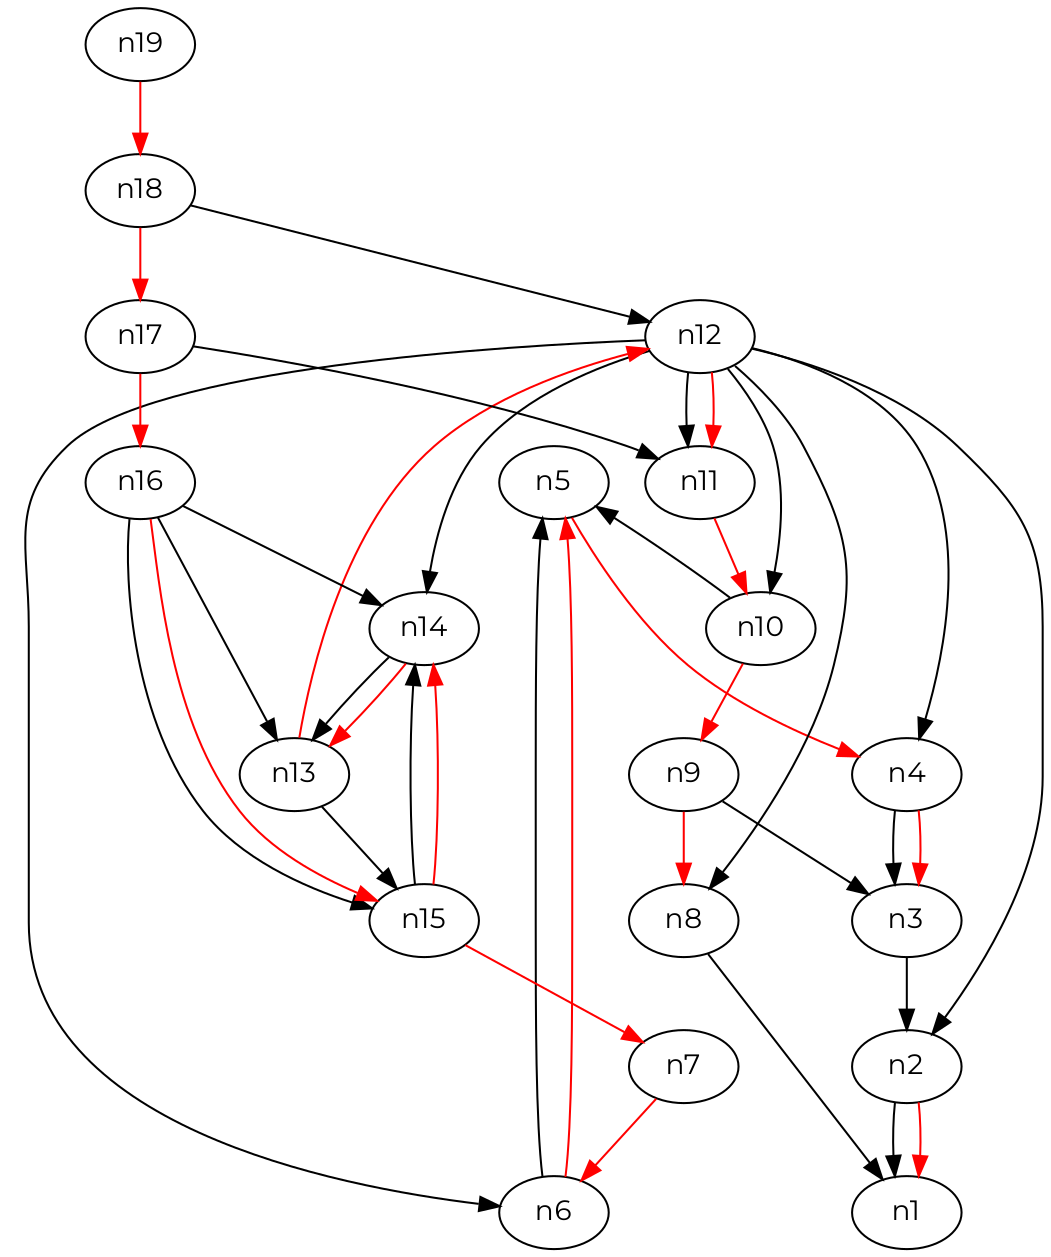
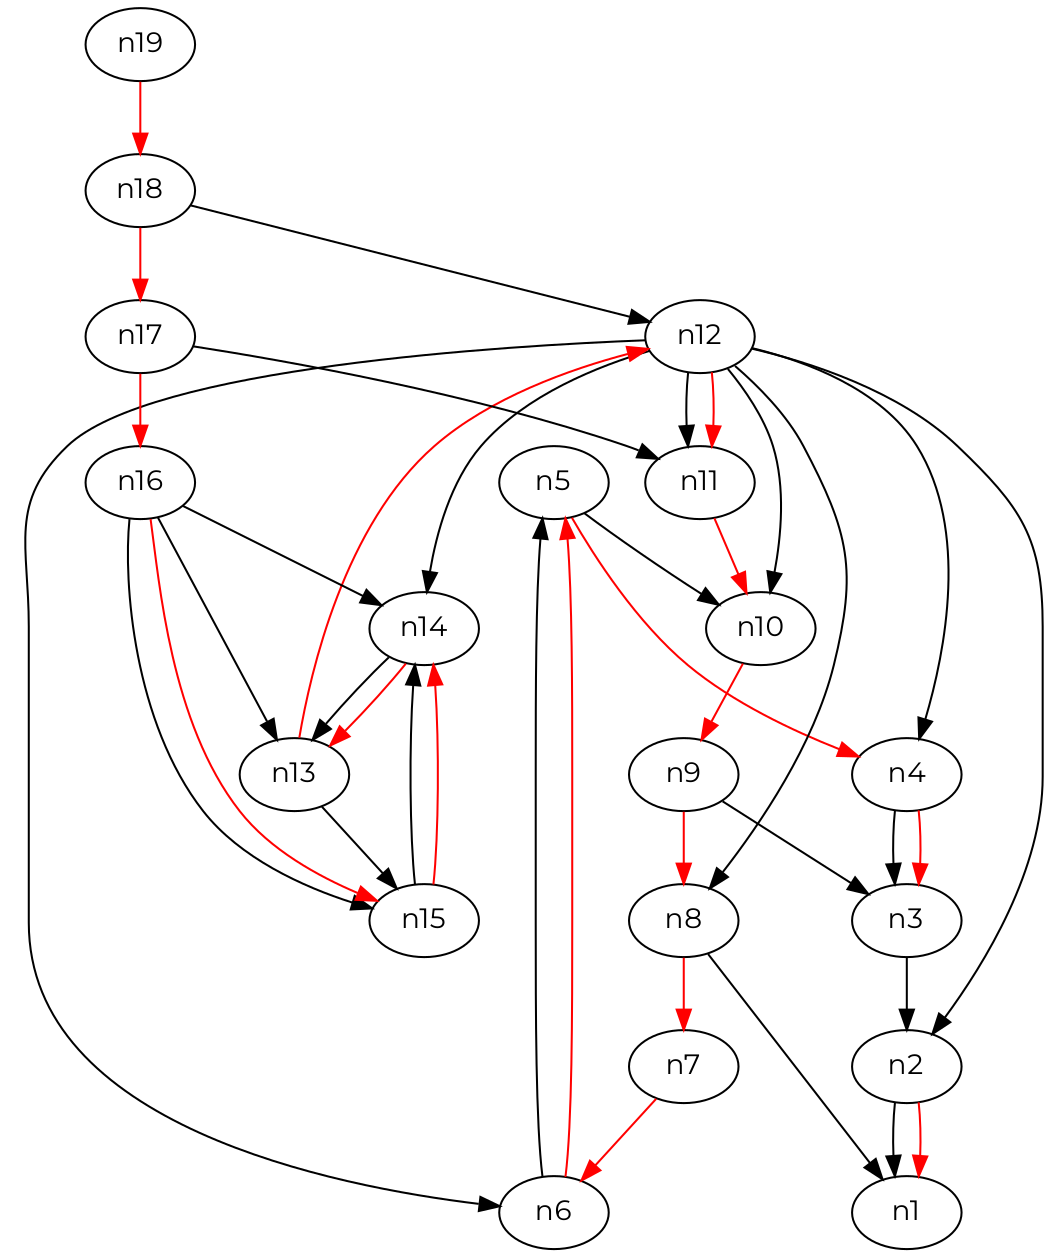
edge "n10" -> "n5": reversed
edge "n15" -> "n7": now "n8" -> "n7"
